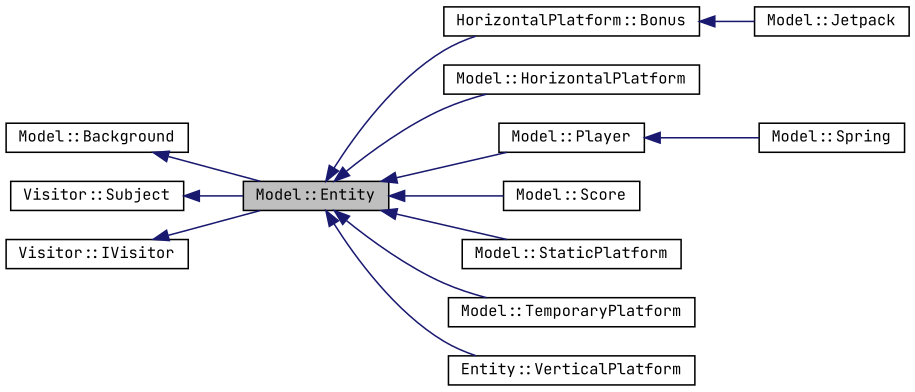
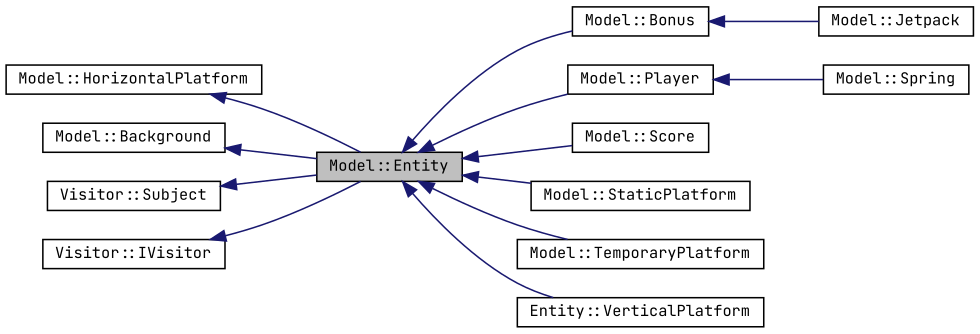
node "HorizontalPlatform::Bonus": label "HorizontalPlatform::Bonus" -> "Model::Bonus"
edge "Model::HorizontalPlatform" -> "Model::Entity": reversed
